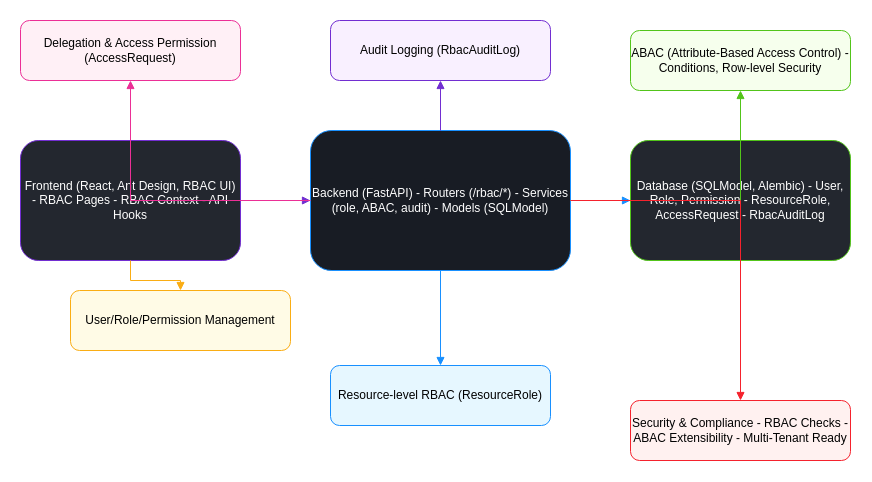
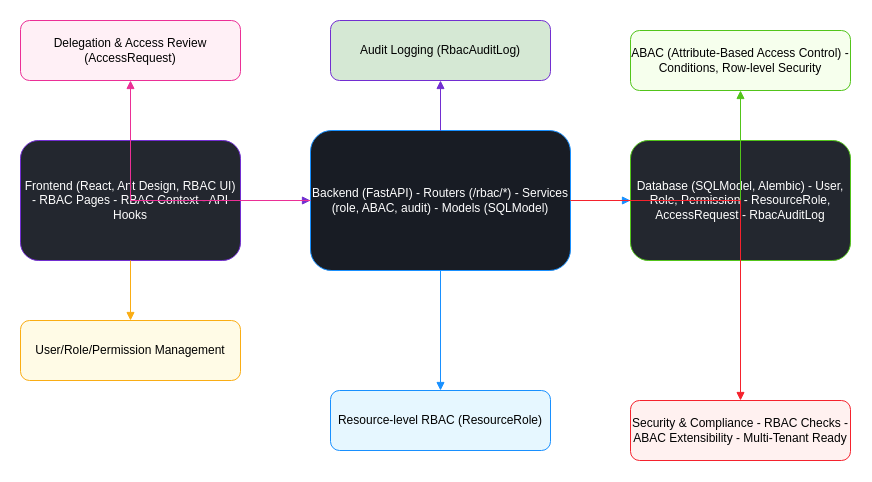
node "Delegation & Access Permission (AccessRequest)": label "Delegation & Access Permission (AccessRequest)" -> "Delegation & Access Review (AccessRequest)"
node "Audit Logging (RbacAuditLog)": fillcolor #f9f0ff -> #d5e8d4
node "User/Role/Permission Management": moved (181, 321) -> (131, 351)
node "Resource-level RBAC (ResourceRole)": moved (441, 396) -> (441, 421)
